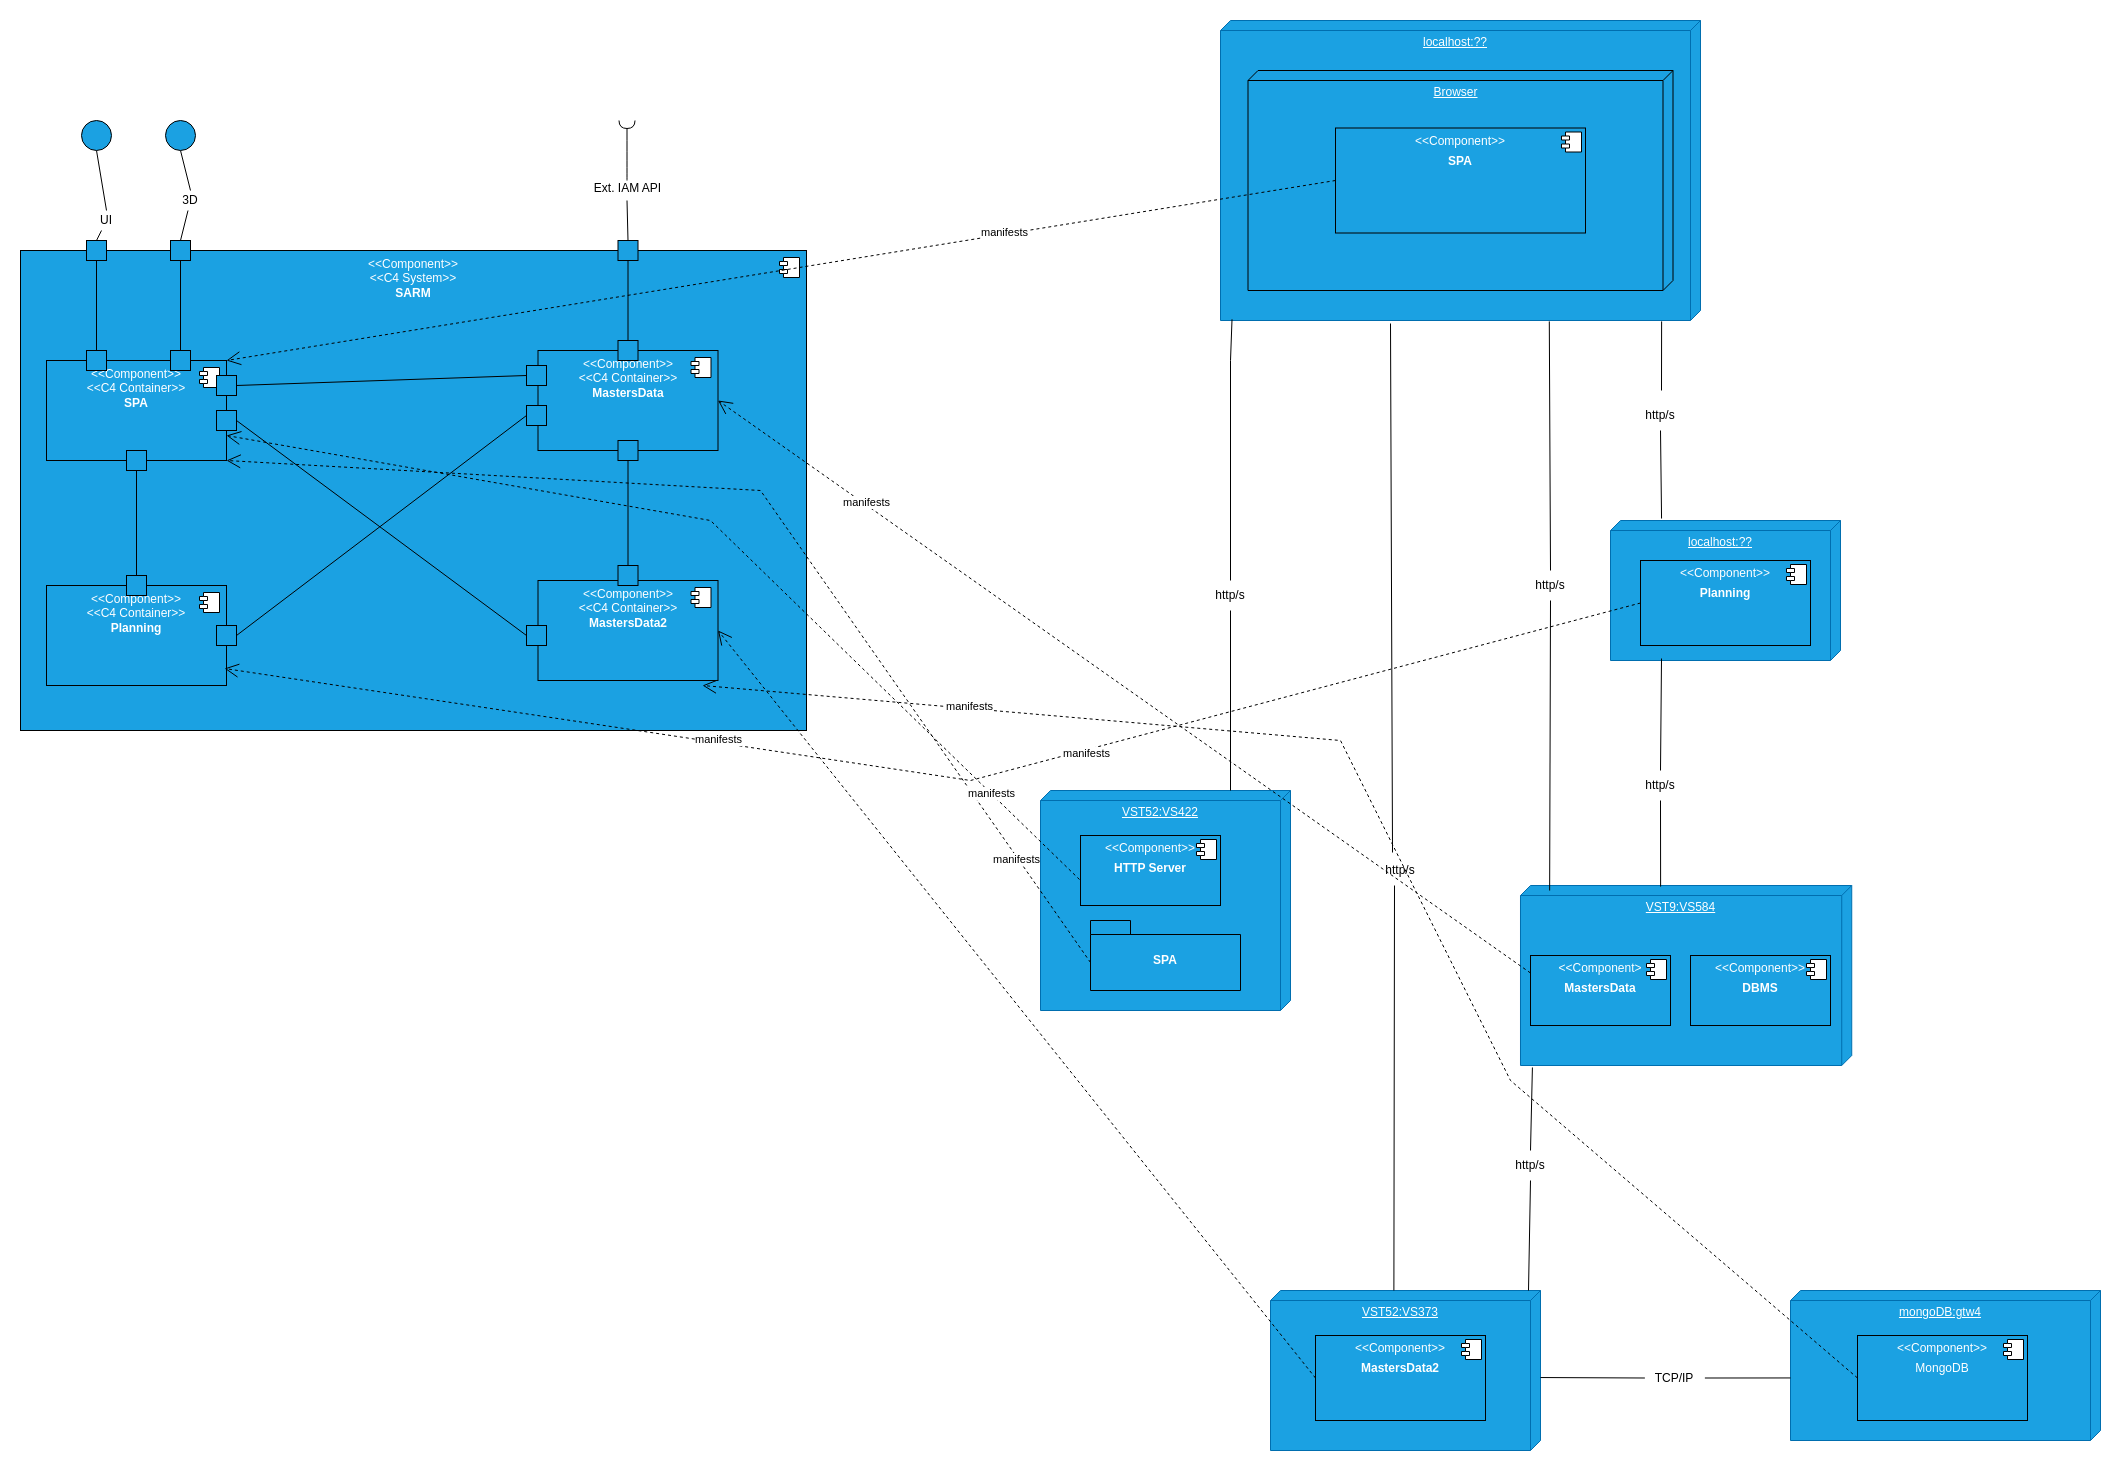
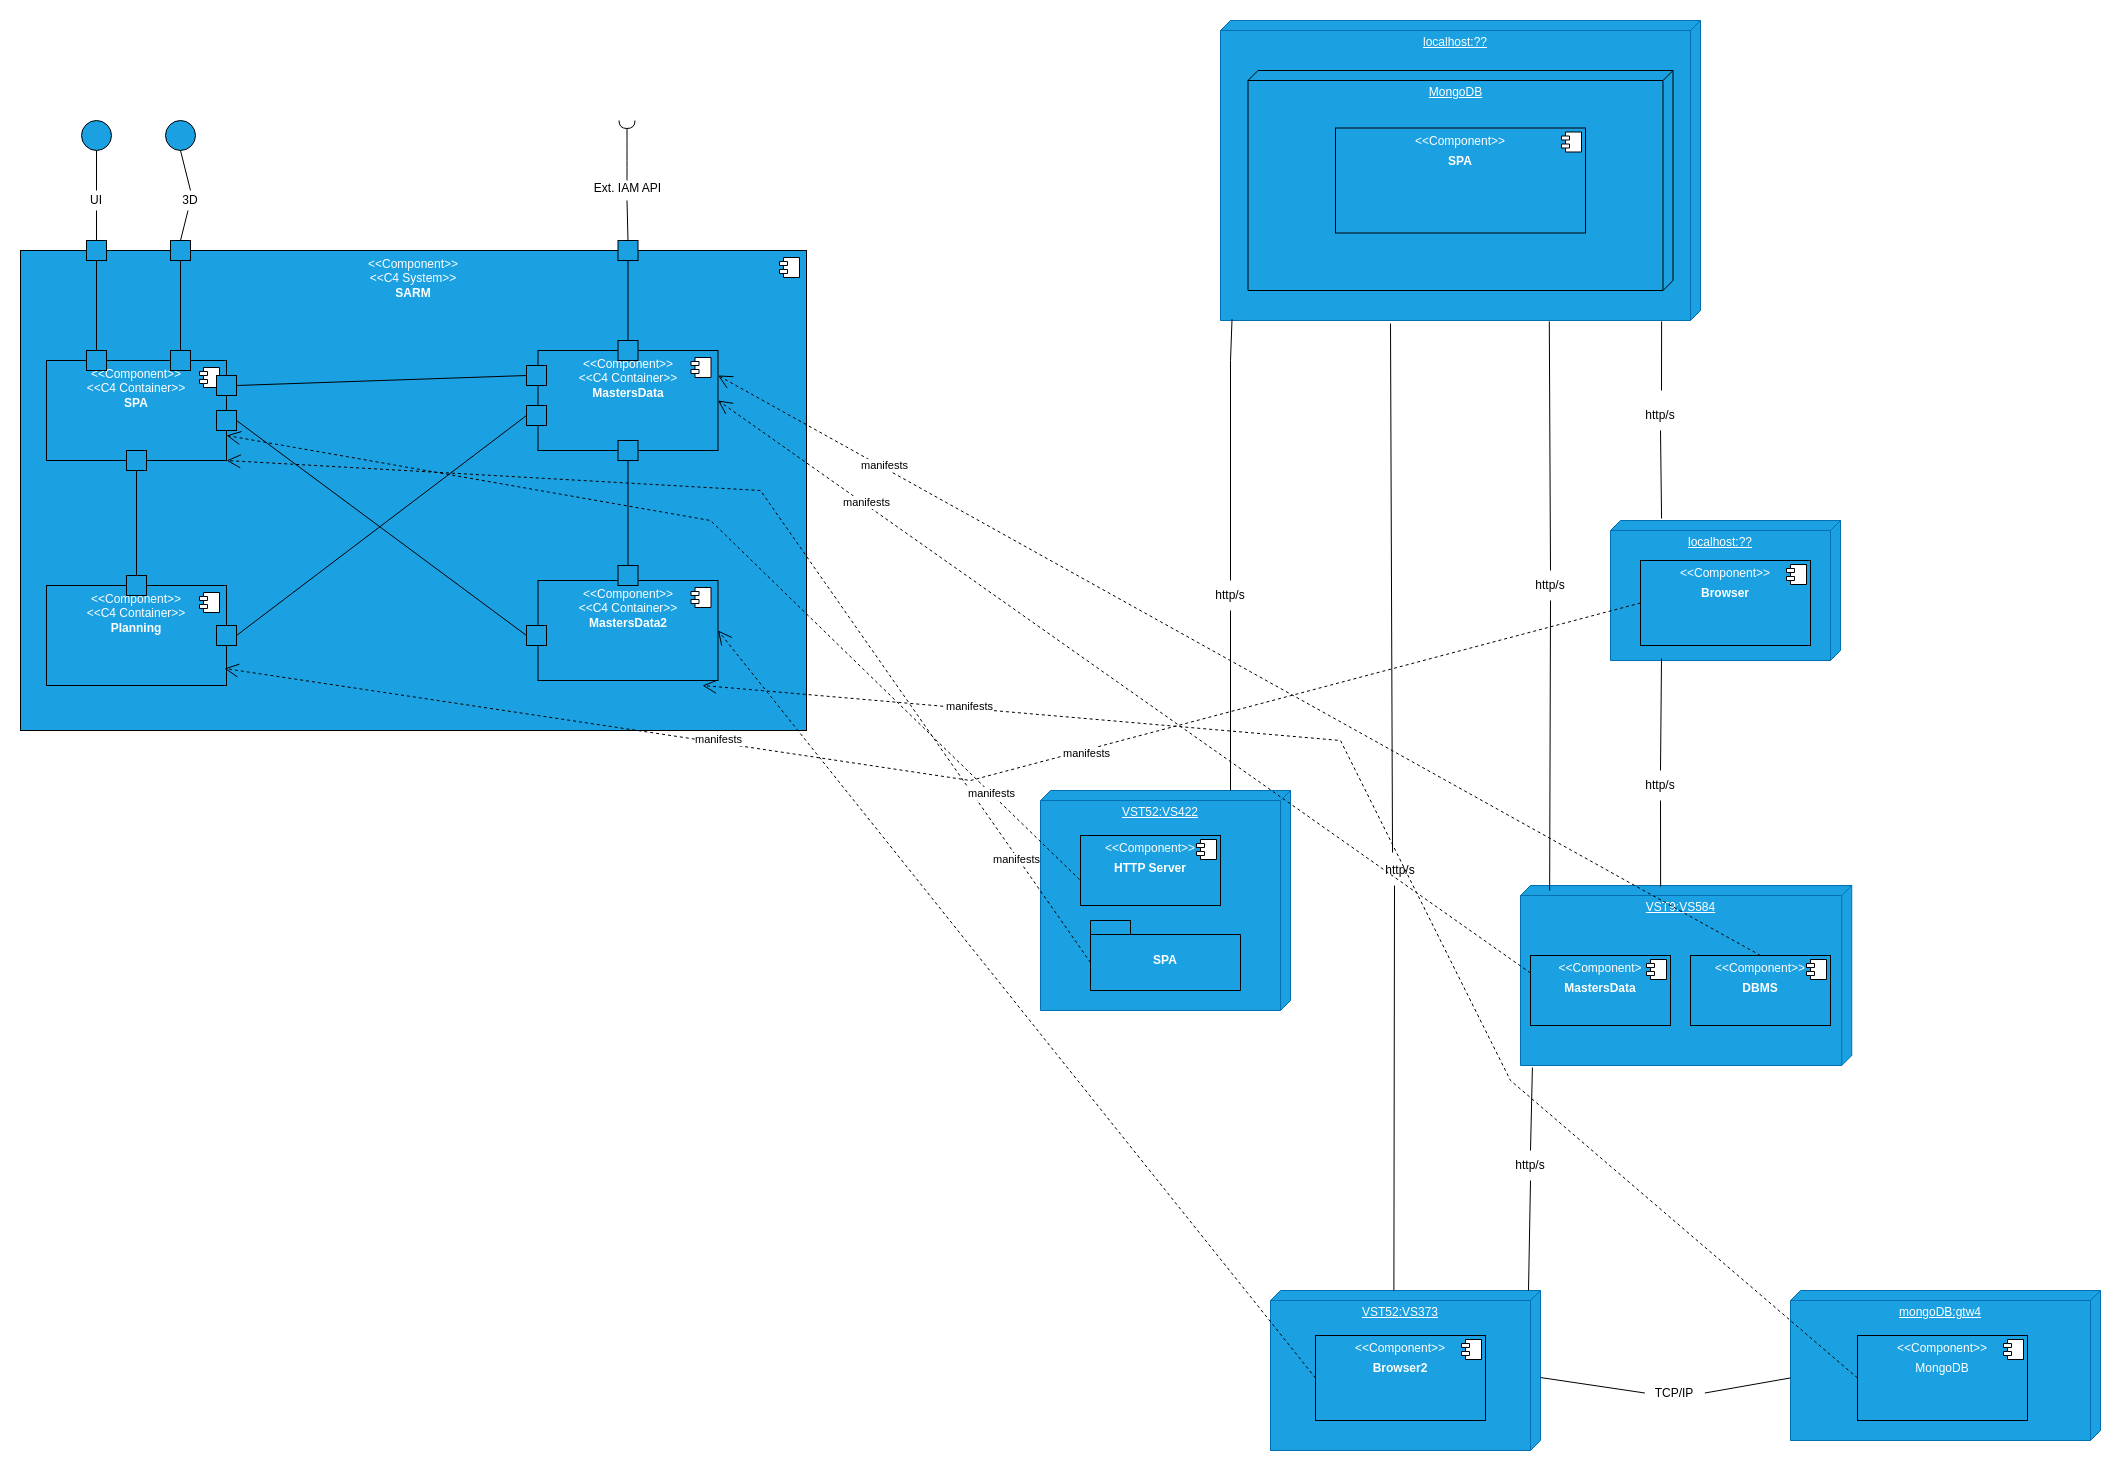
node "Browser": label "Browser" -> "MongoDB"
node "UI": moved (107, 221) -> (97, 201)
edge "<<Component>> SPA" -> "<<Component>> <<C4 Container>> SPA": removed, label "manifests"
node "<<Component>> Planning": label "<<Component>> Planning" -> "<<Component>> Browser"
edge "<<Component>> DBMS" -> "<<Component>> <<C4 Container>> MastersData": added, label "manifests"
node "<<Component>> MastersData2": label "<<Component>> MastersData2" -> "<<Component>> Browser2"
node "TCP/IP": moved (1675, 1378) -> (1675, 1393)
